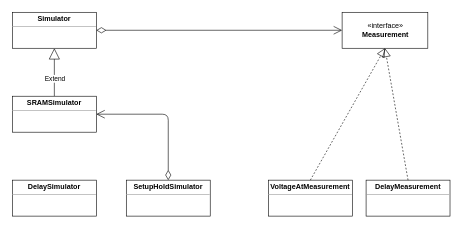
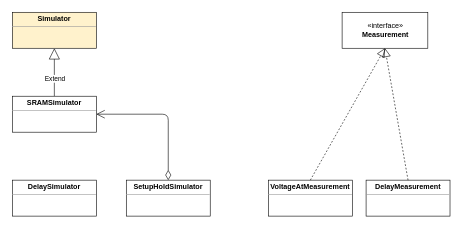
node "Simulator": fillcolor #ffffff -> #fff2cc
edge "Simulator" -- "«interface» Measurement": removed
